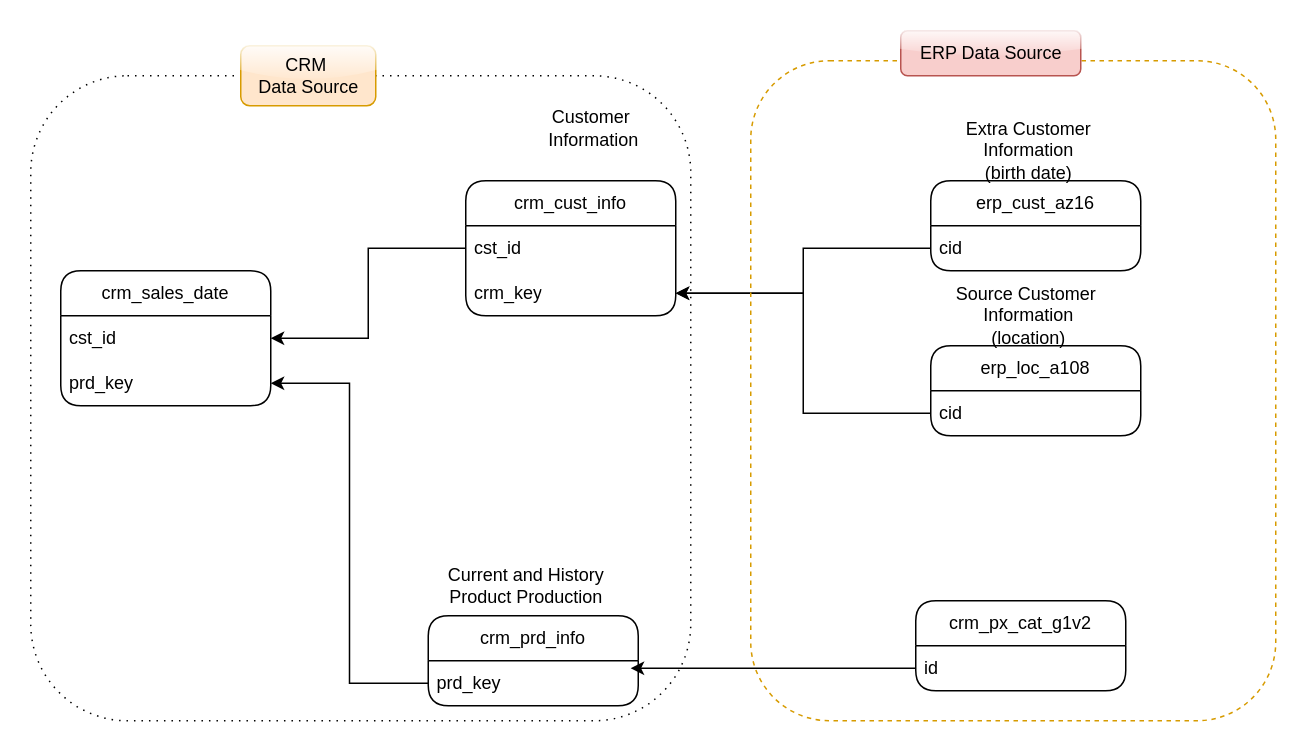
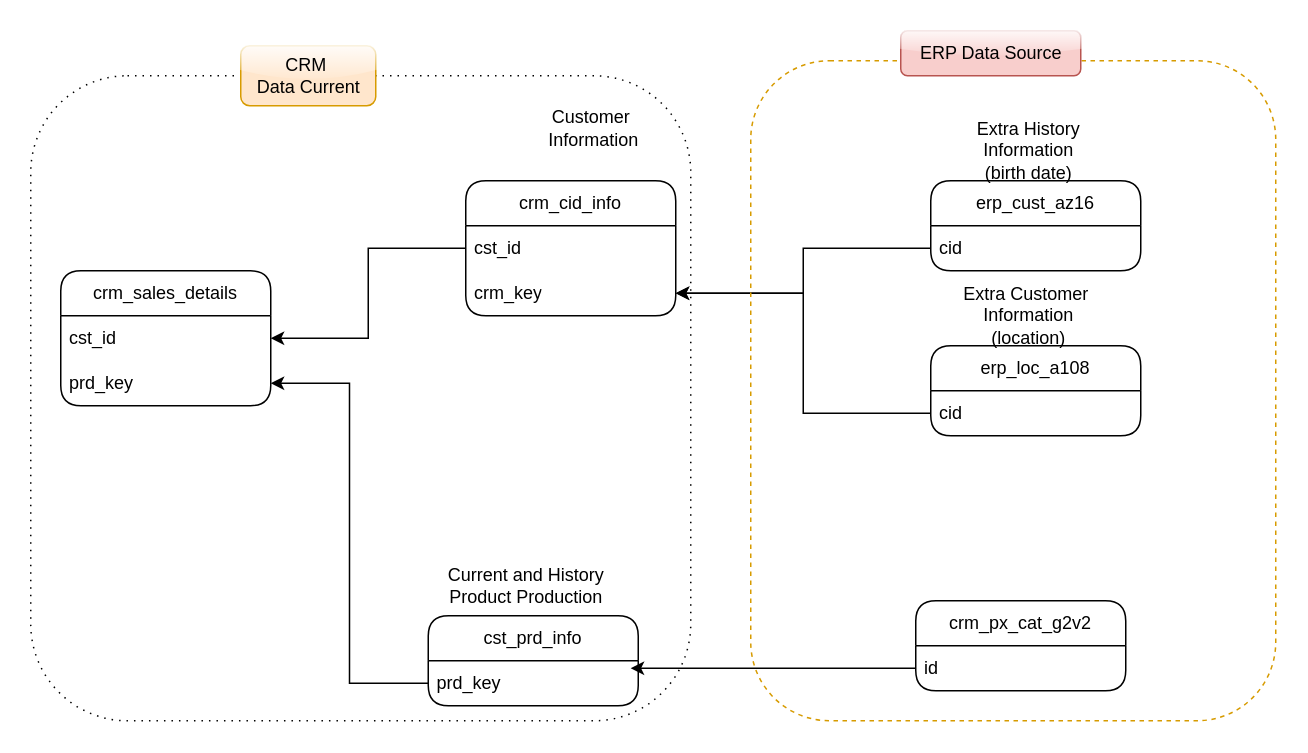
node "CRM Data Source": label "CRM Data Source" -> "CRM Data Current"
node "Extra Customer Information (birth date)": label "Extra Customer Information (birth date)" -> "Extra History Information (birth date)"
node "crm_cust_info": label "crm_cust_info" -> "crm_cid_info"
node "crm_sales_date": label "crm_sales_date" -> "crm_sales_details"
node "Source Customer Information (location)": label "Source Customer Information (location)" -> "Extra Customer Information (location)"
node "crm_px_cat_g1v2": label "crm_px_cat_g1v2" -> "crm_px_cat_g2v2"
node "crm_prd_info": label "crm_prd_info" -> "cst_prd_info"
